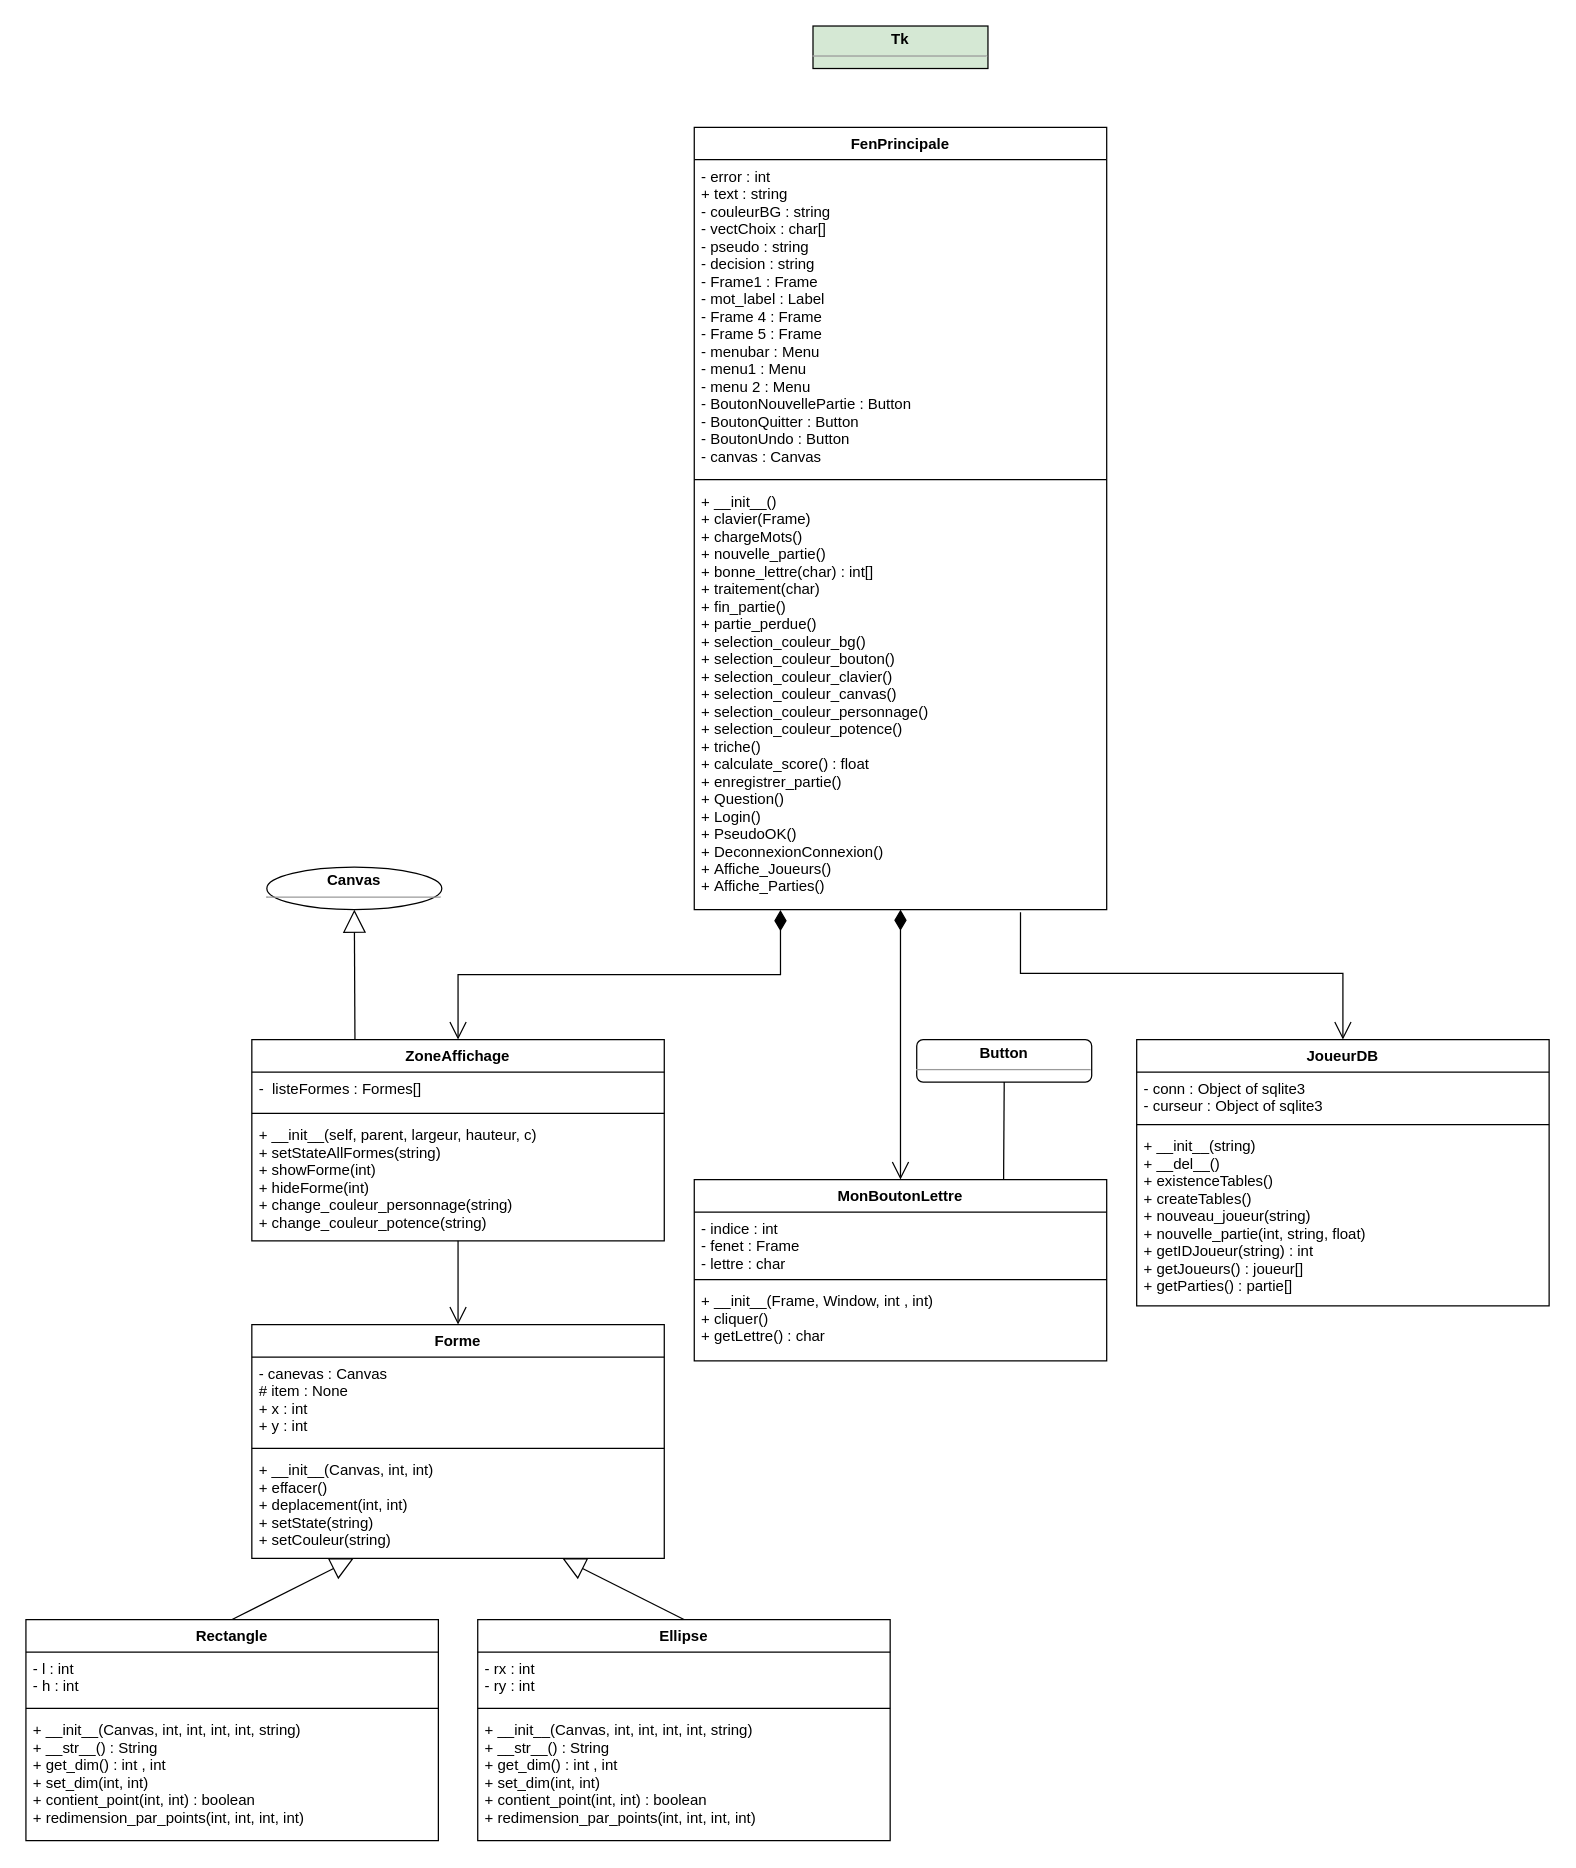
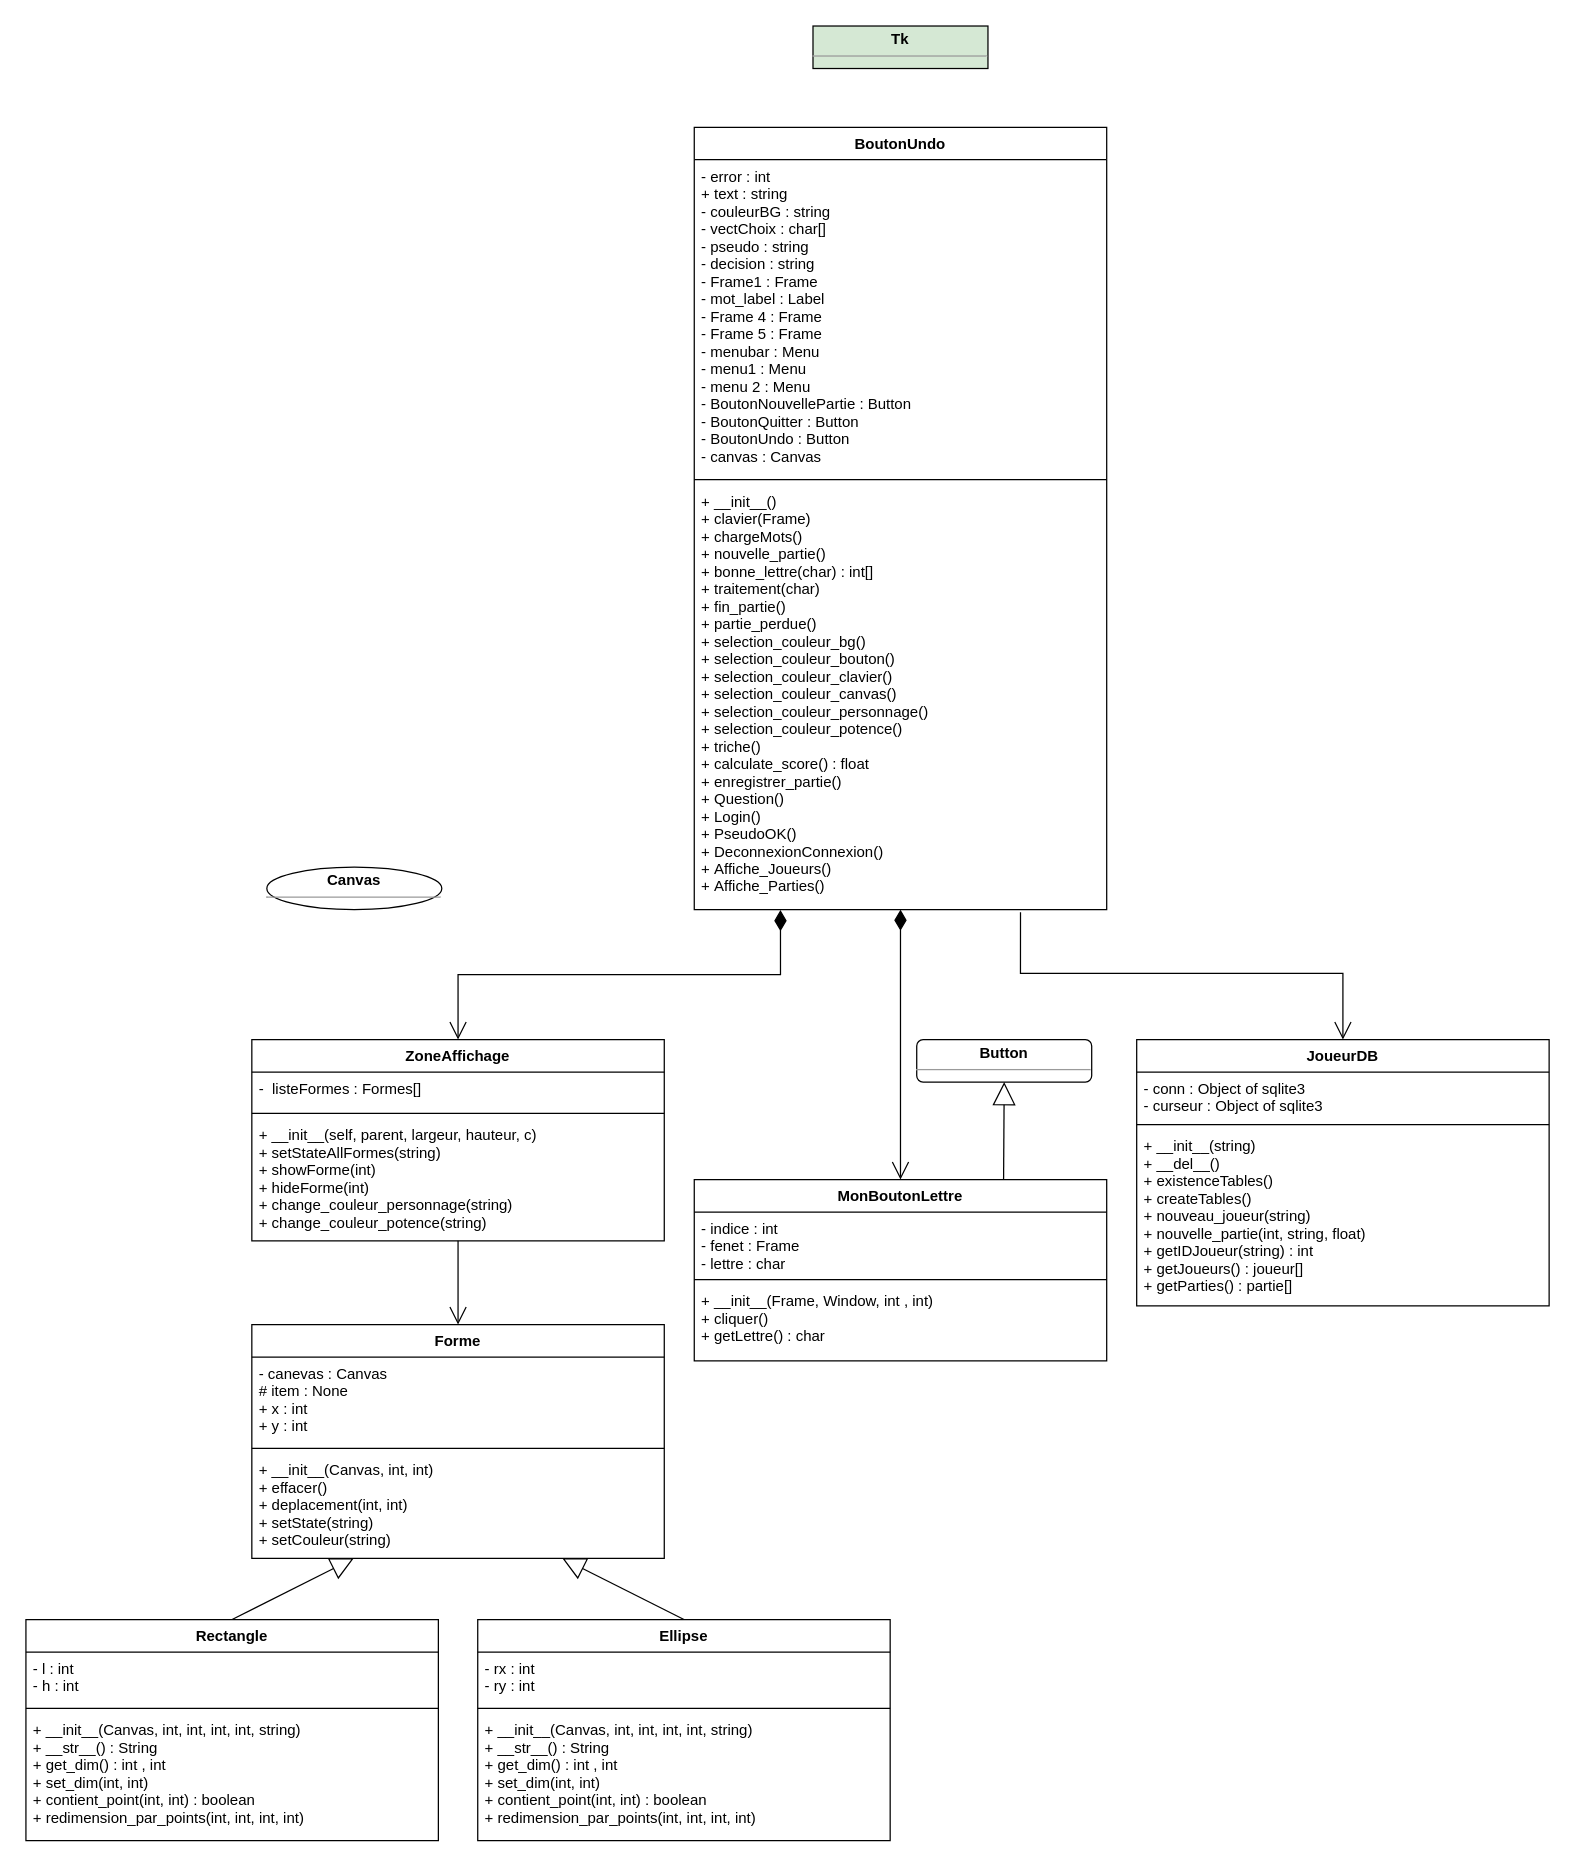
node "FenPrincipale": label "FenPrincipale" -> "BoutonUndo"
edge "ZoneAffichage" -> "Canvas": removed
edge "Button" -- "MonBoutonLettre": arrowhead none -> block
